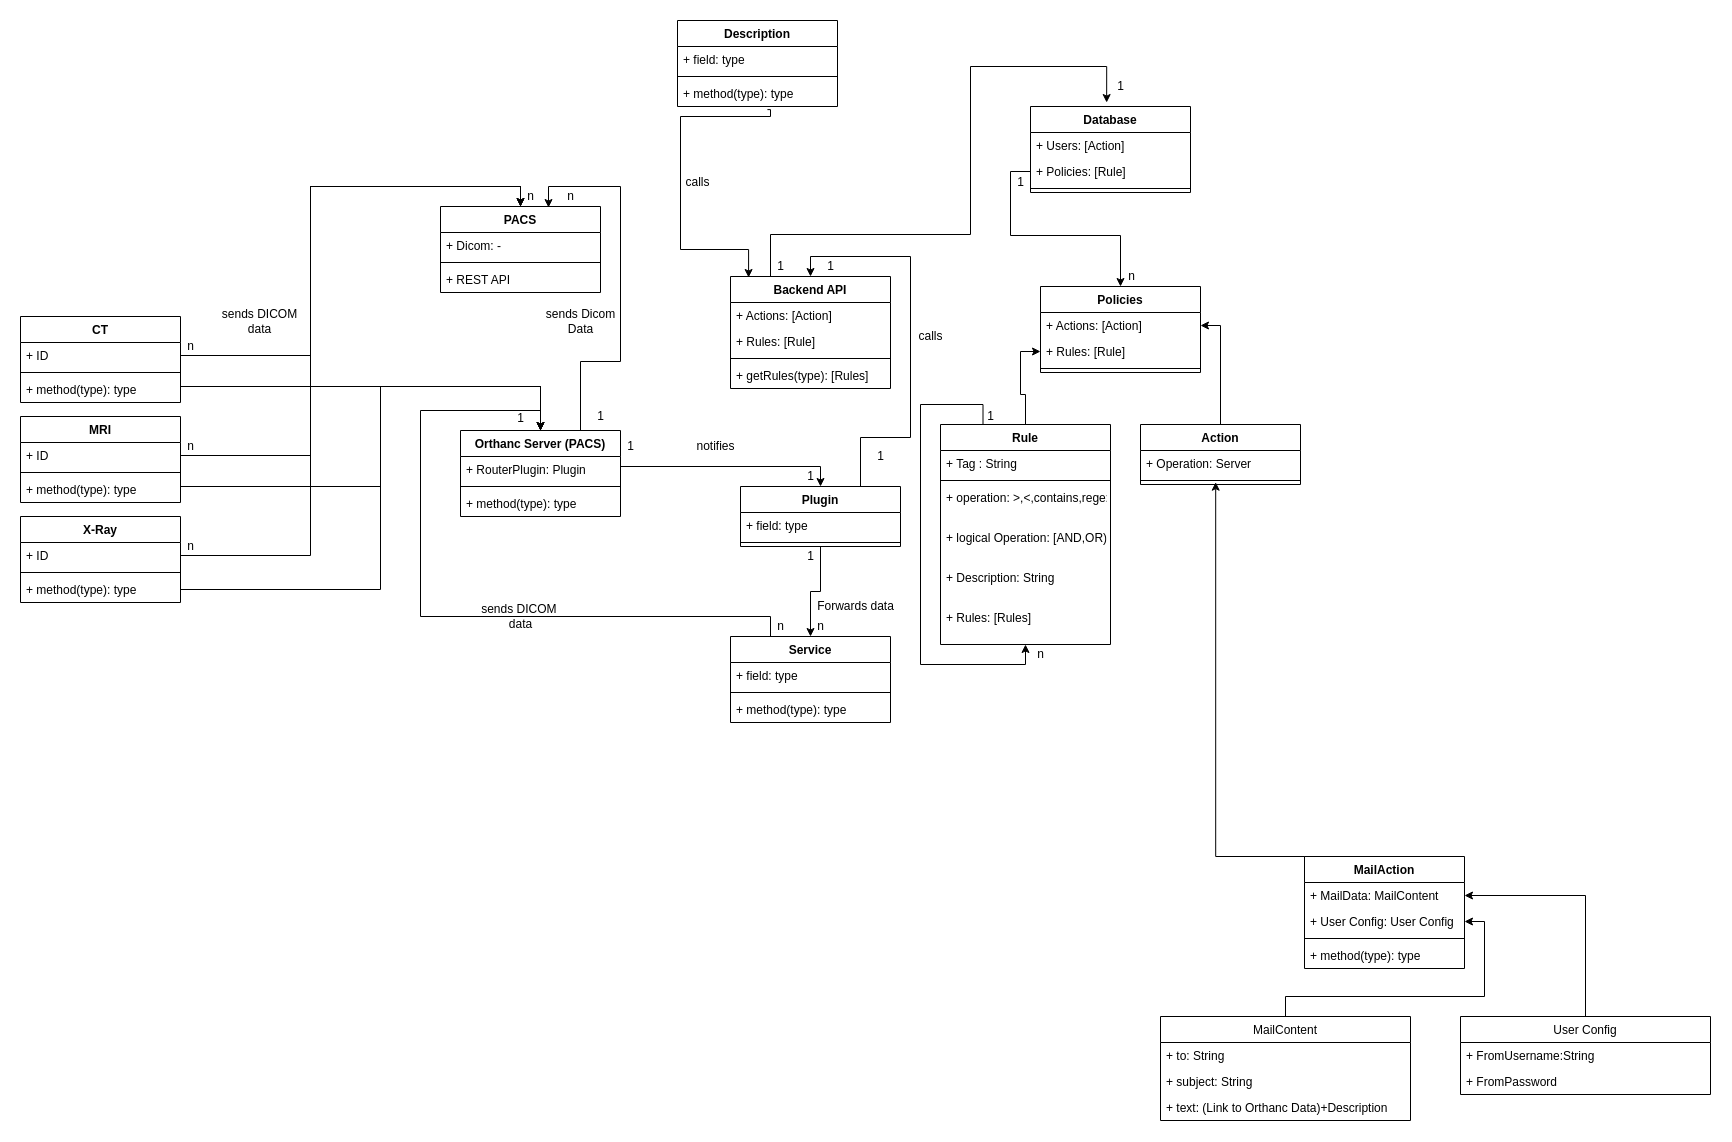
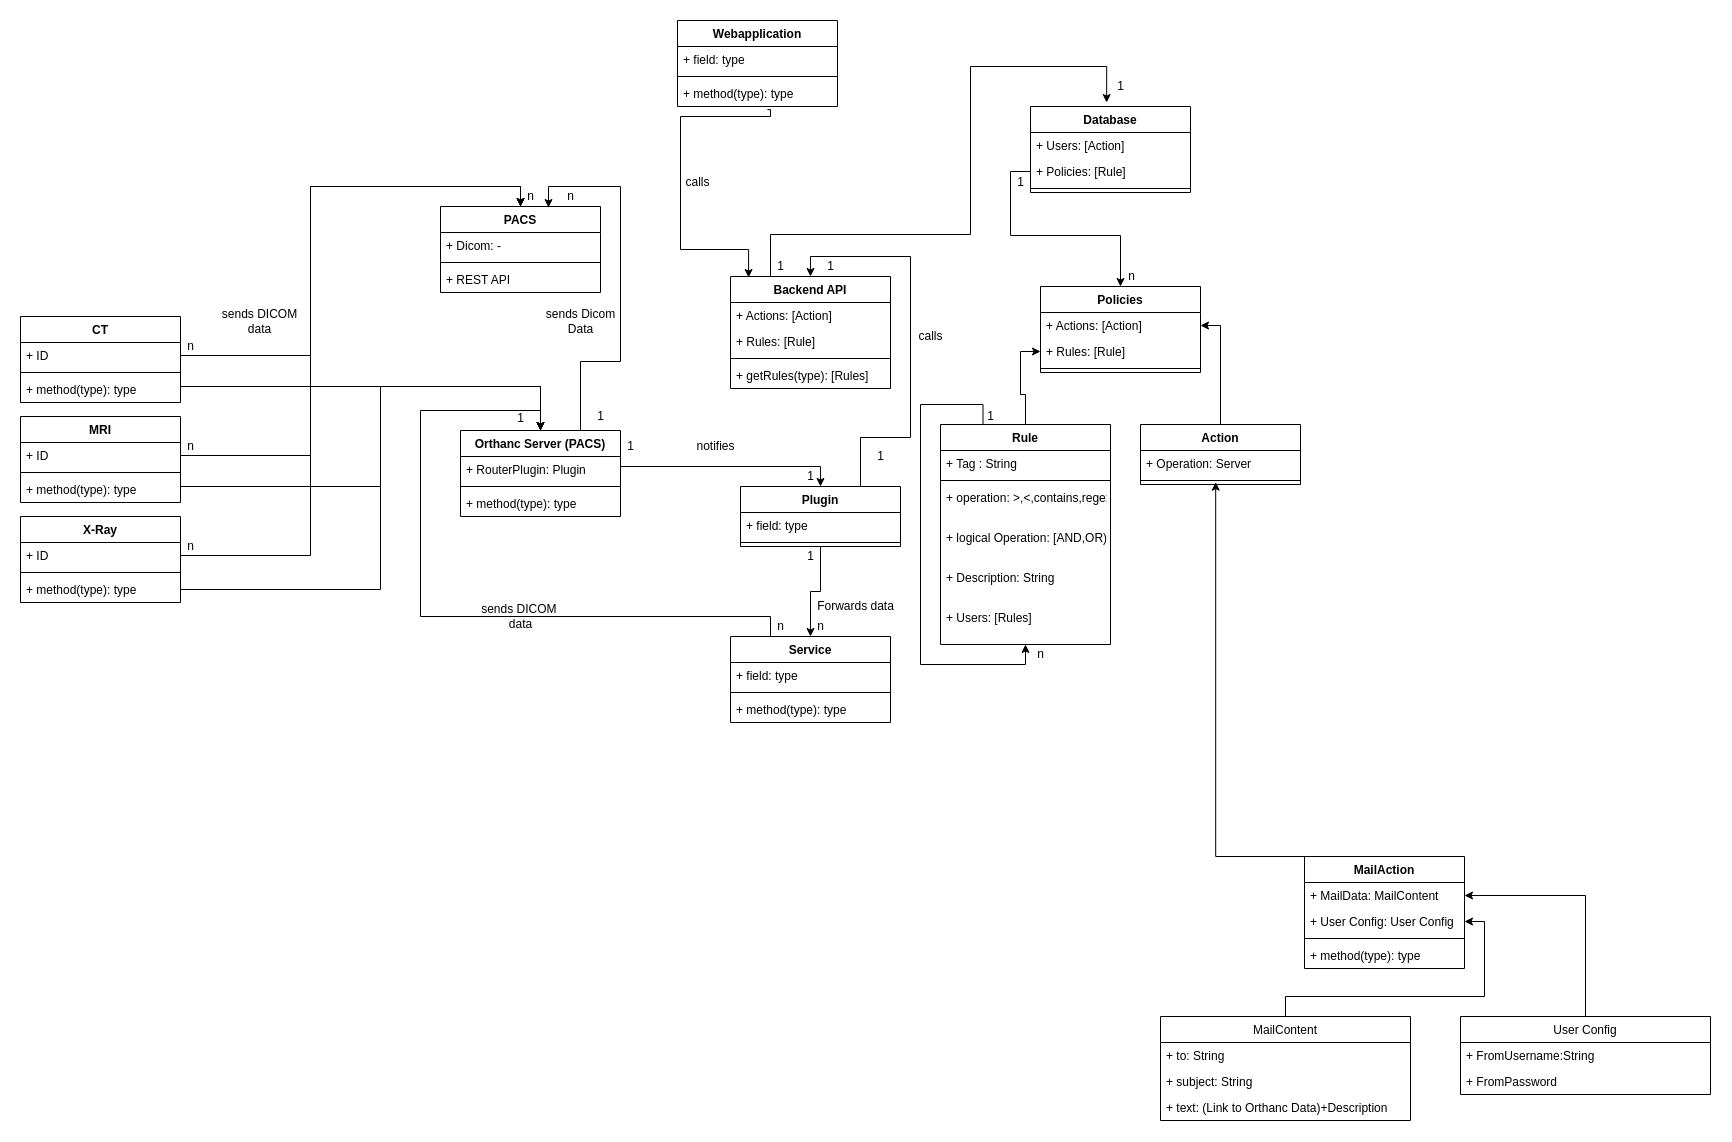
node "Description": label "Description" -> "Webapplication"
node "+ Rules: [Rules]": label "+ Rules: [Rules]" -> "+ Users: [Rules]"
